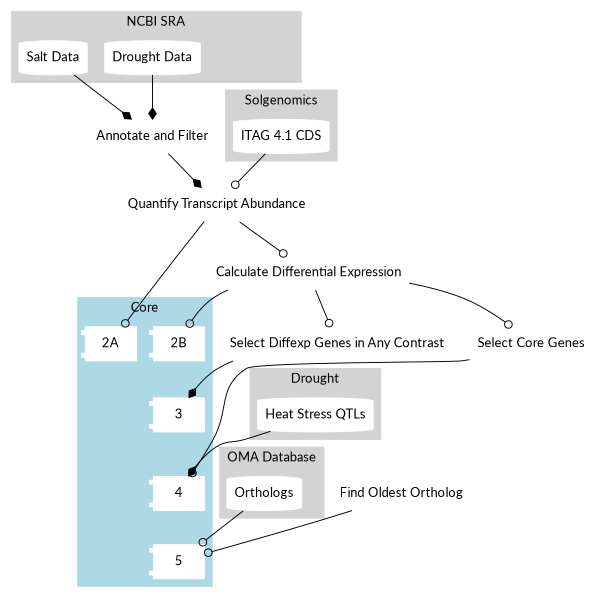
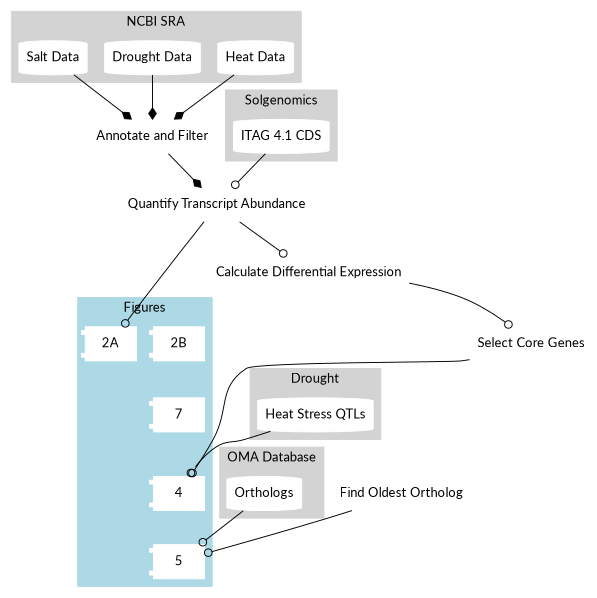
node "Heat Data": added
edge "Calculate Differential Expression" -> "2B": removed
cluster "Core": label "Core" -> "Figures"
node "Select Diffexp Genes in Any Contrast": removed
node "3": label "3" -> "7"
edge "Heat Stress QTLs" -> "4": arrowhead diamond -> odot
